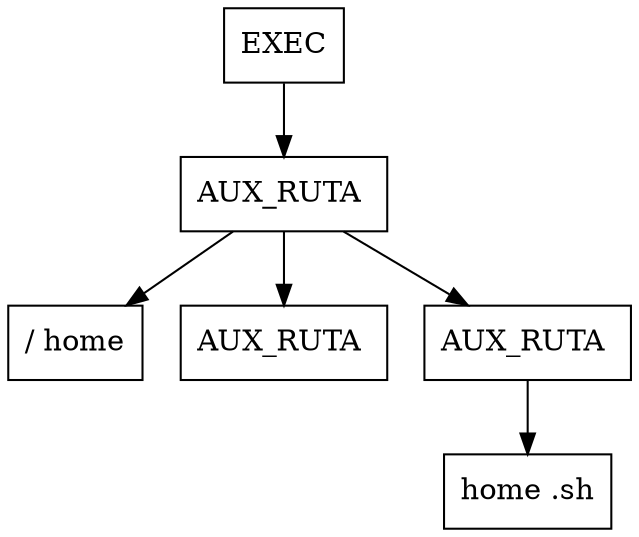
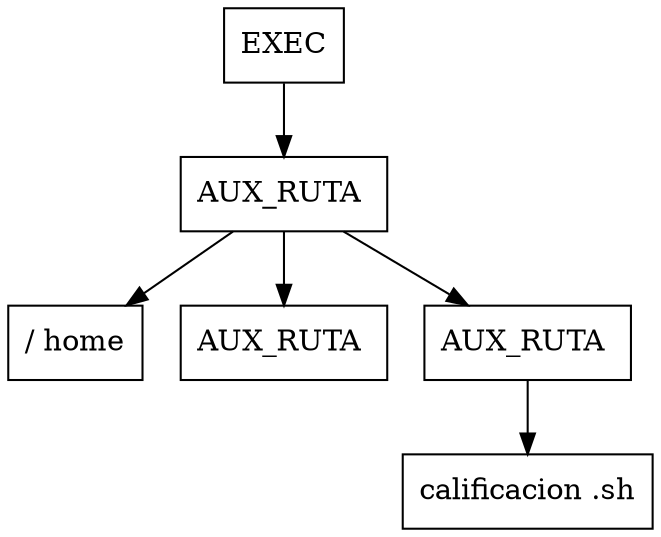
node "home .sh": label "home .sh" -> "calificacion .sh"
